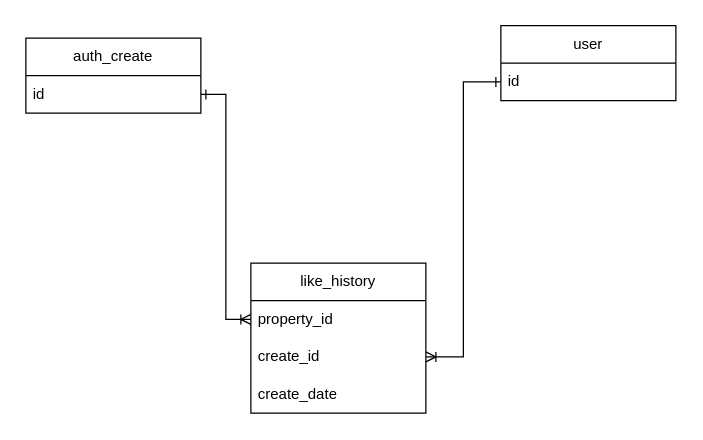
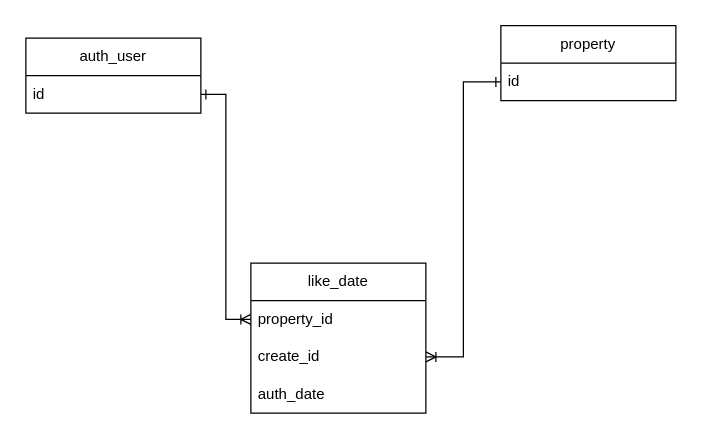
node "user": label "user" -> "property"
node "auth_create": label "auth_create" -> "auth_user"
node "like_history": label "like_history" -> "like_date"
node "create_date": label "create_date" -> "auth_date"
